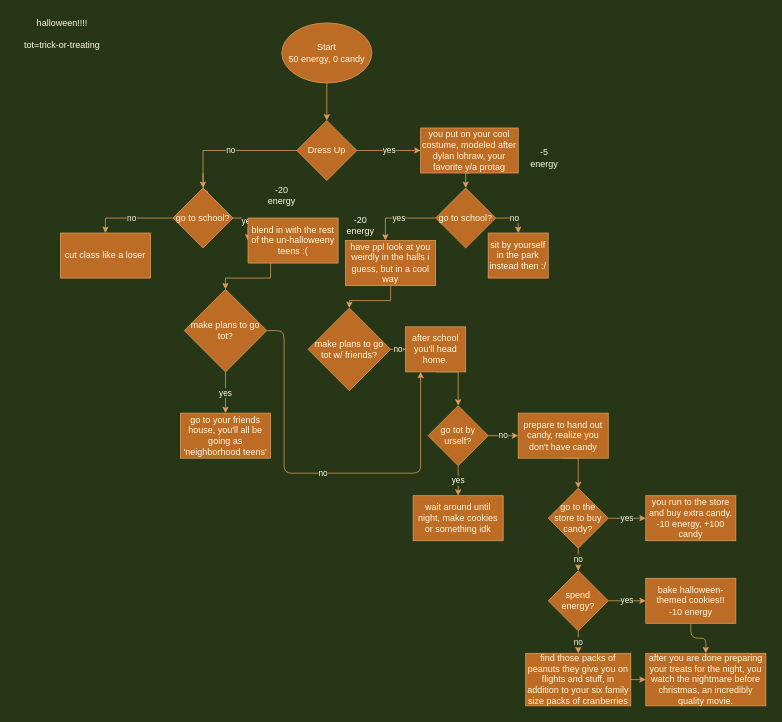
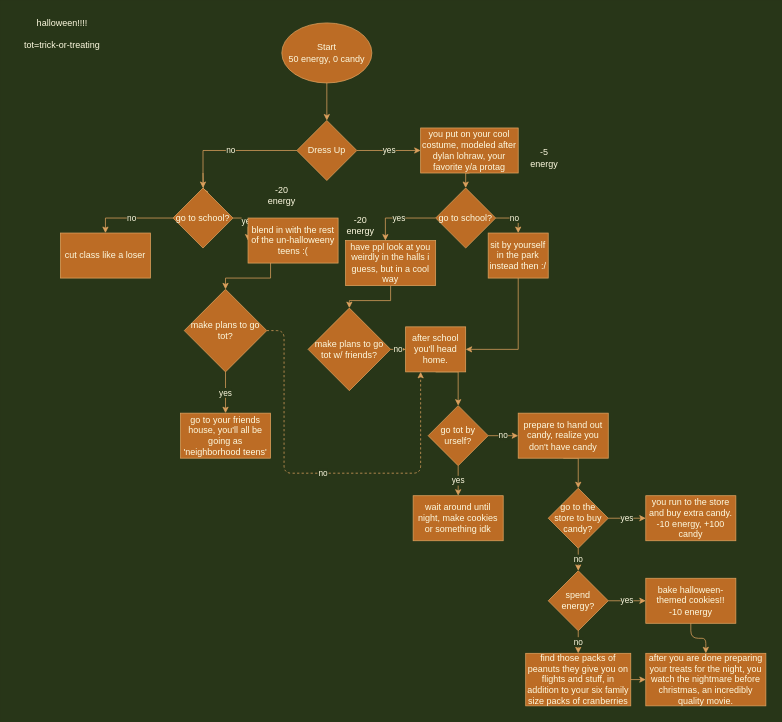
edge "sit by yourself in the park instead then :/" -> "after school you'll head home.": added
edge "make plans to go tot?" -> "after school you'll head home.": style solid -> dashed
